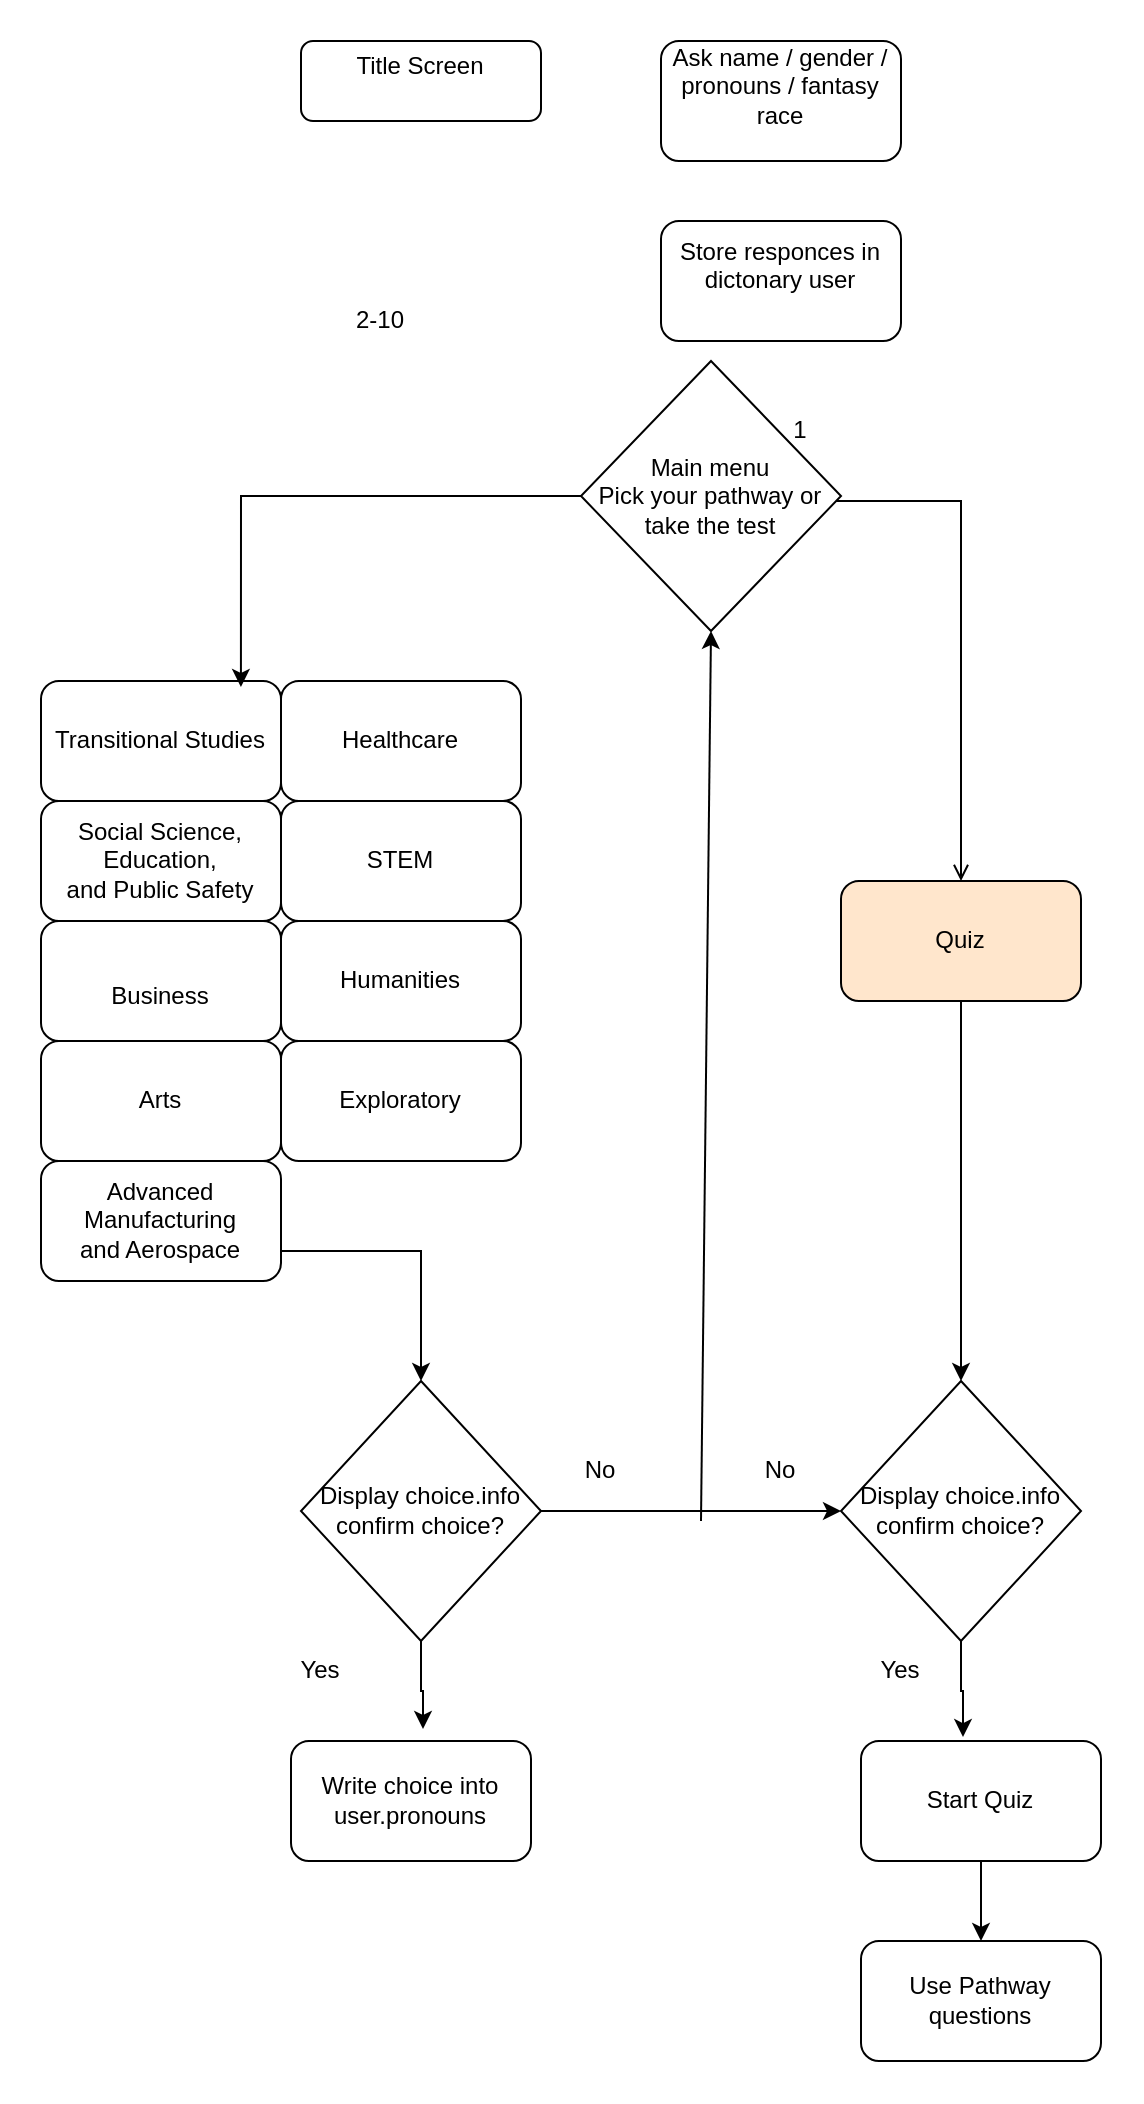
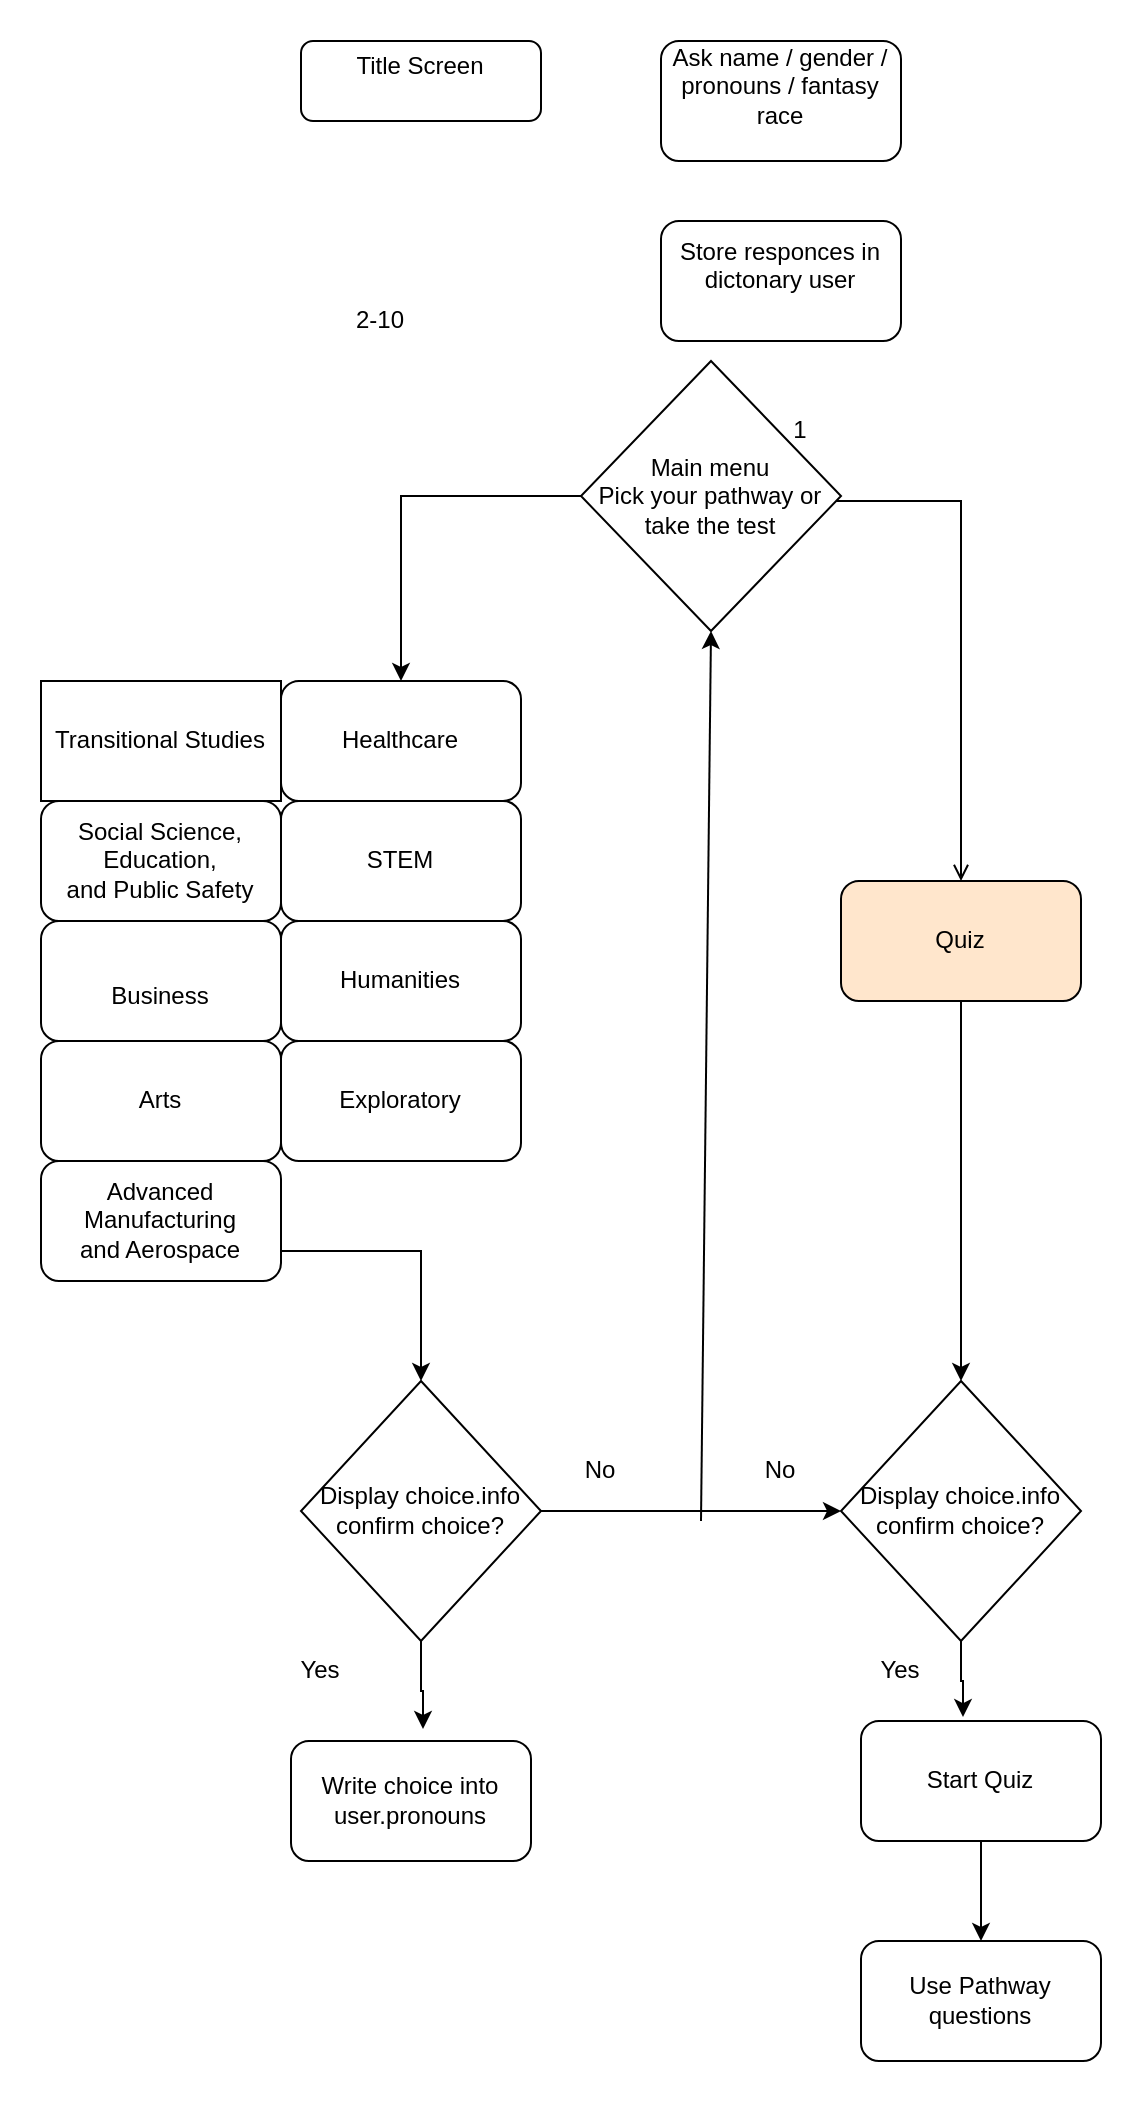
edge "Main menu Pick your pathway or take the test" -> "Transitional Studies": now "Main menu Pick your pathway or take the test" -> "Healthcare"
node "Transitional Studies": shape rounded rectangle -> rectangle
node "Start Quiz": moved (981, 1801) -> (981, 1781)
